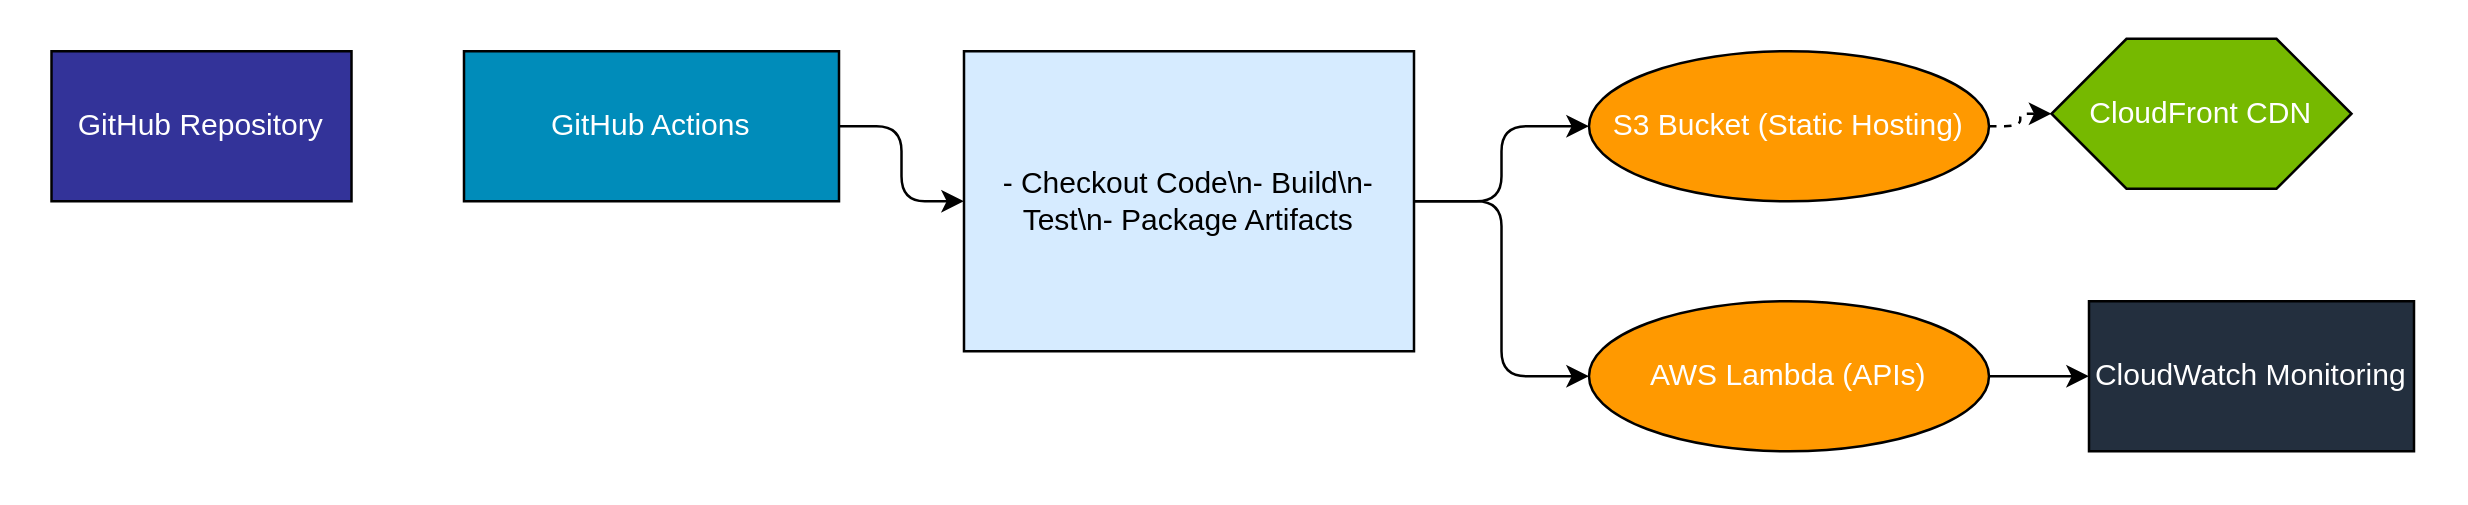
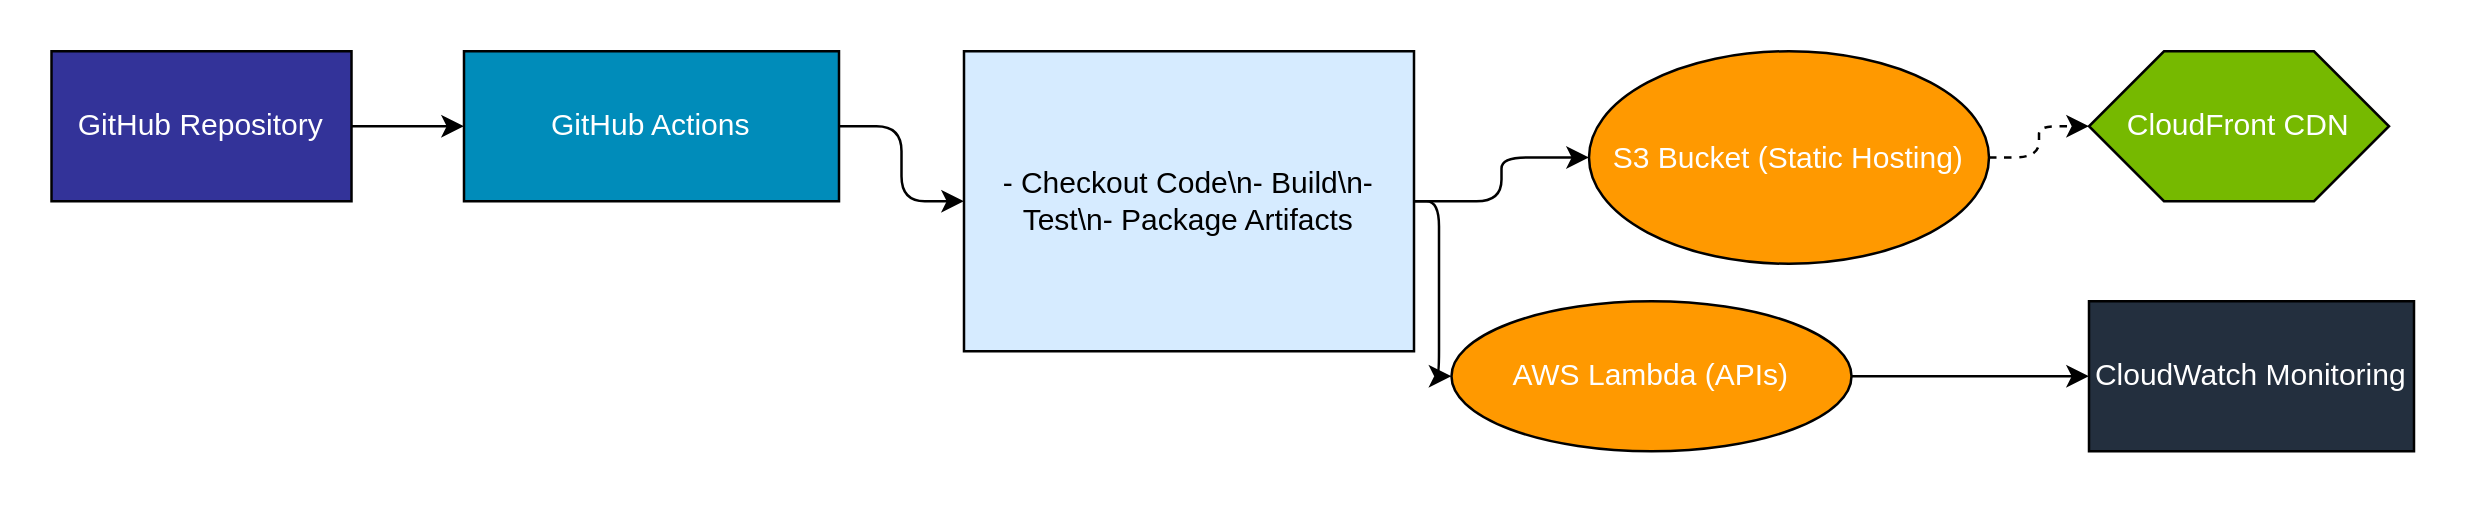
node "CloudFront CDN": moved (2201, 114) -> (2239, 126)
edge "GitHub Repository" -> "GitHub Actions": added
node "S3 Bucket (Static Hosting)": size 400x150 -> 400x213
node "AWS Lambda (APIs)": moved (1789, 376) -> (1651, 376)
